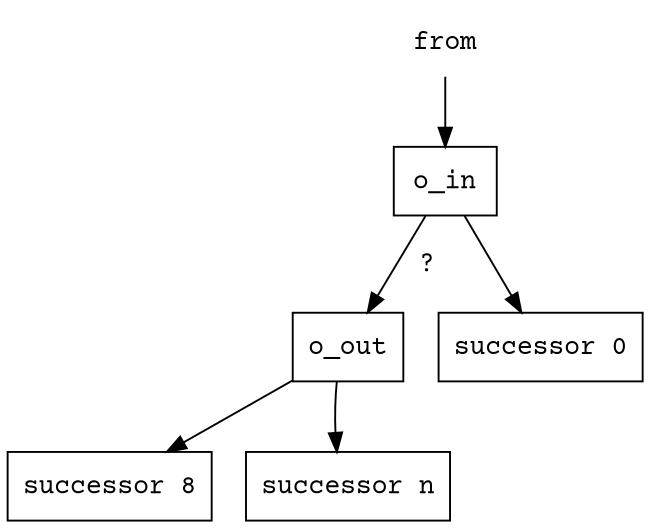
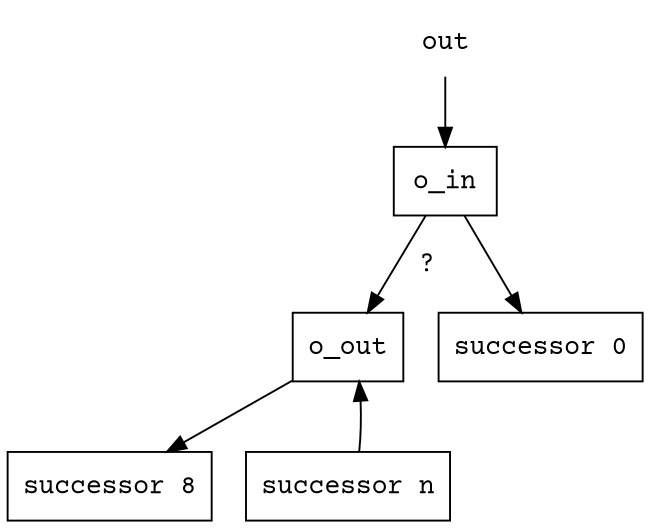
node "from": label "from" -> "out"
edge "o_out" -> "successor n": reversed
